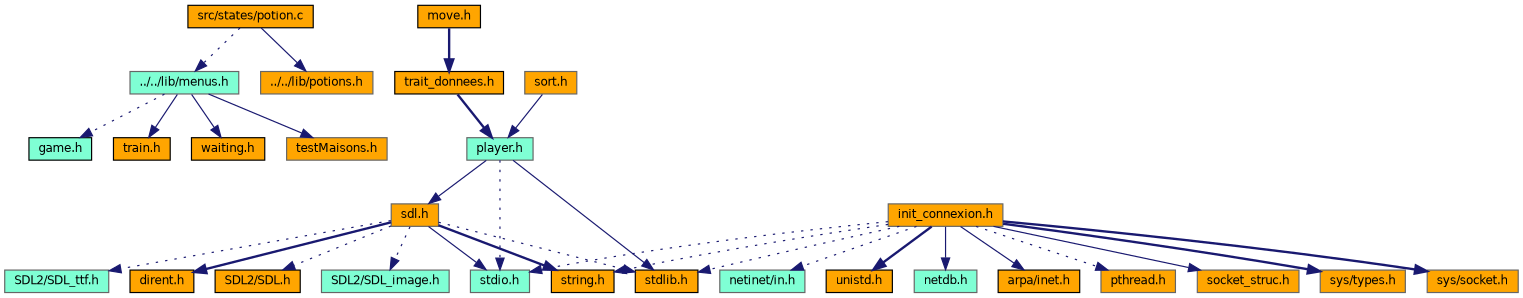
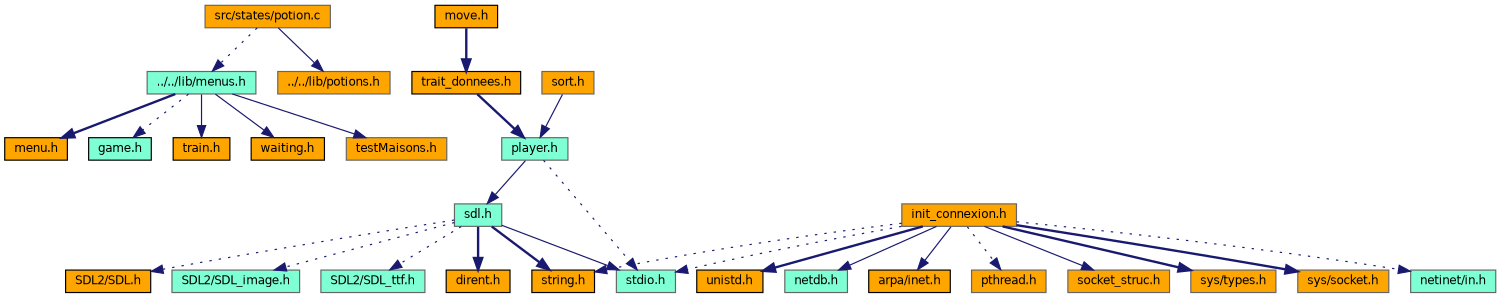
node "src/states/potion.c": color black -> gray40
node "menu.h": added
node "sdl.h": fillcolor orange -> aquamarine
node "stdlib.h": removed
